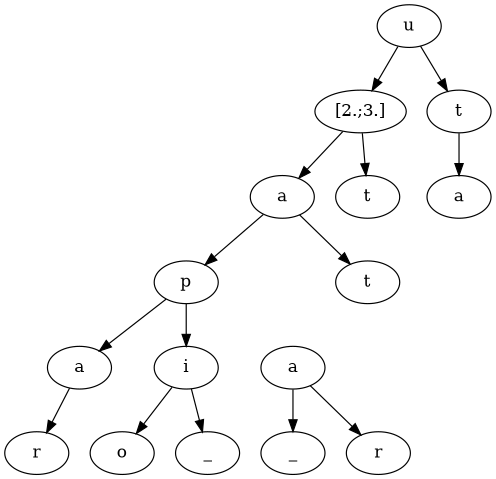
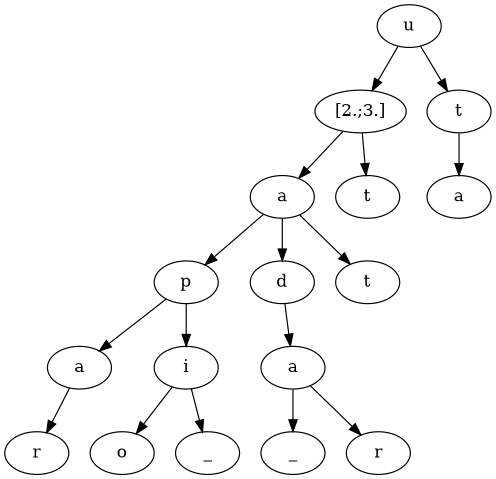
node "d": added
